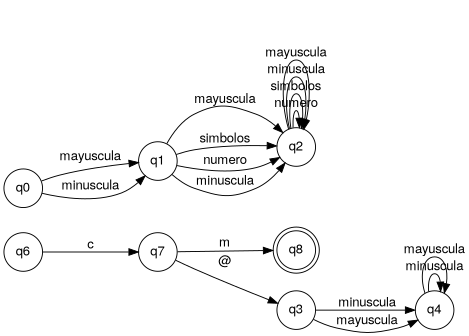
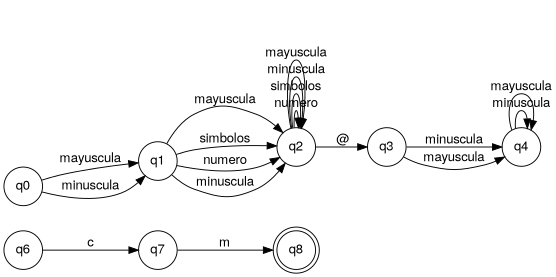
edge "q7" -> "q3": now "q2" -> "q3"
